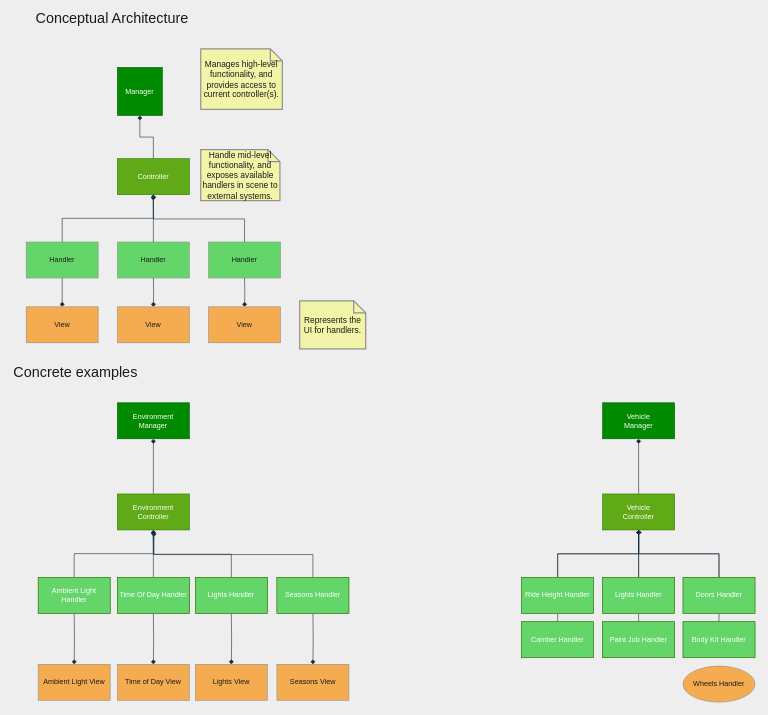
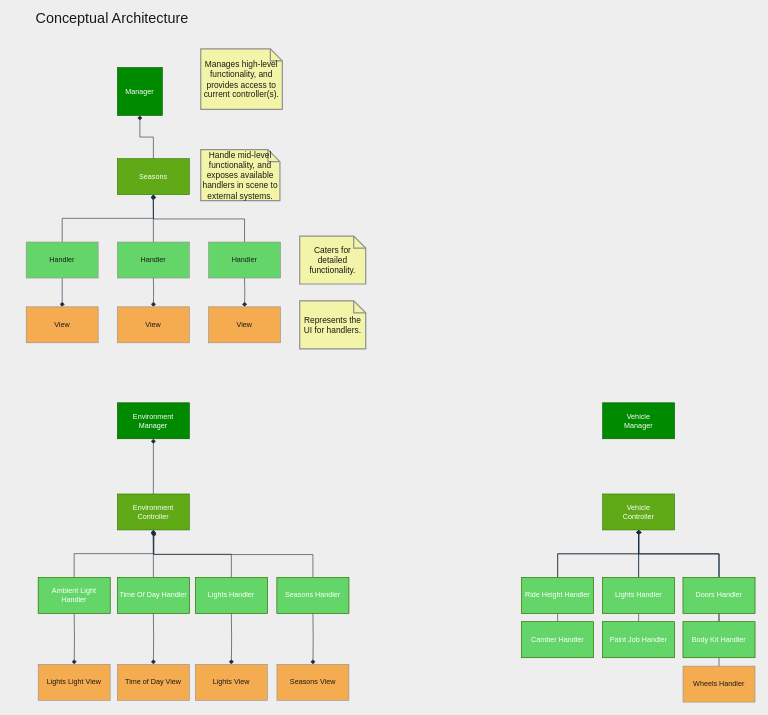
node "Controller": label "Controller" -> "Seasons"
node "Caters for detailed functionality.": added
node "Concrete examples": removed
edge "Vehicle Controller" -> "Vehicle Manager": removed
edge "Wheels Handler" -> "Vehicle Controller": added
node "Ambient Light View": label "Ambient Light View" -> "Lights Light View"
node "Wheels Handler": shape ellipse -> rectangle
